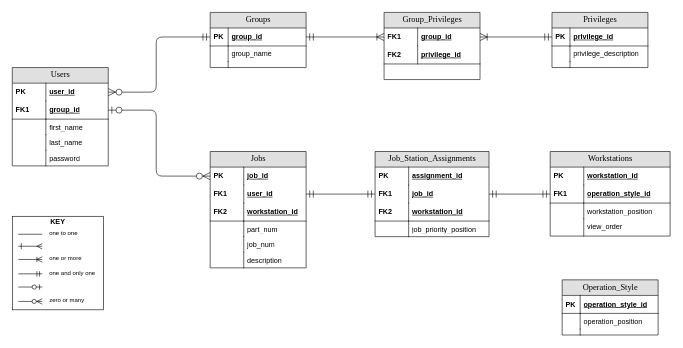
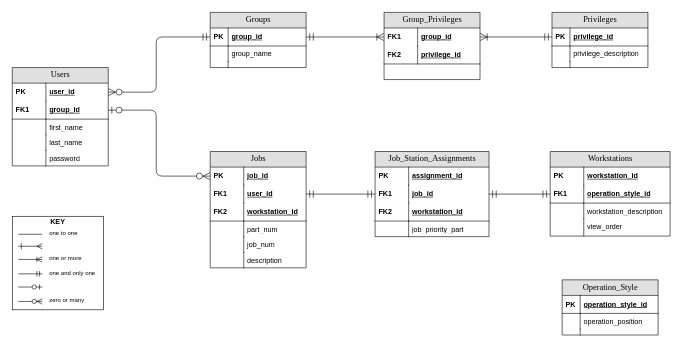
node "workstation_position": label "workstation_position" -> "workstation_description"
node "job_priority_position": label "job_priority_position" -> "job_priority_part"
